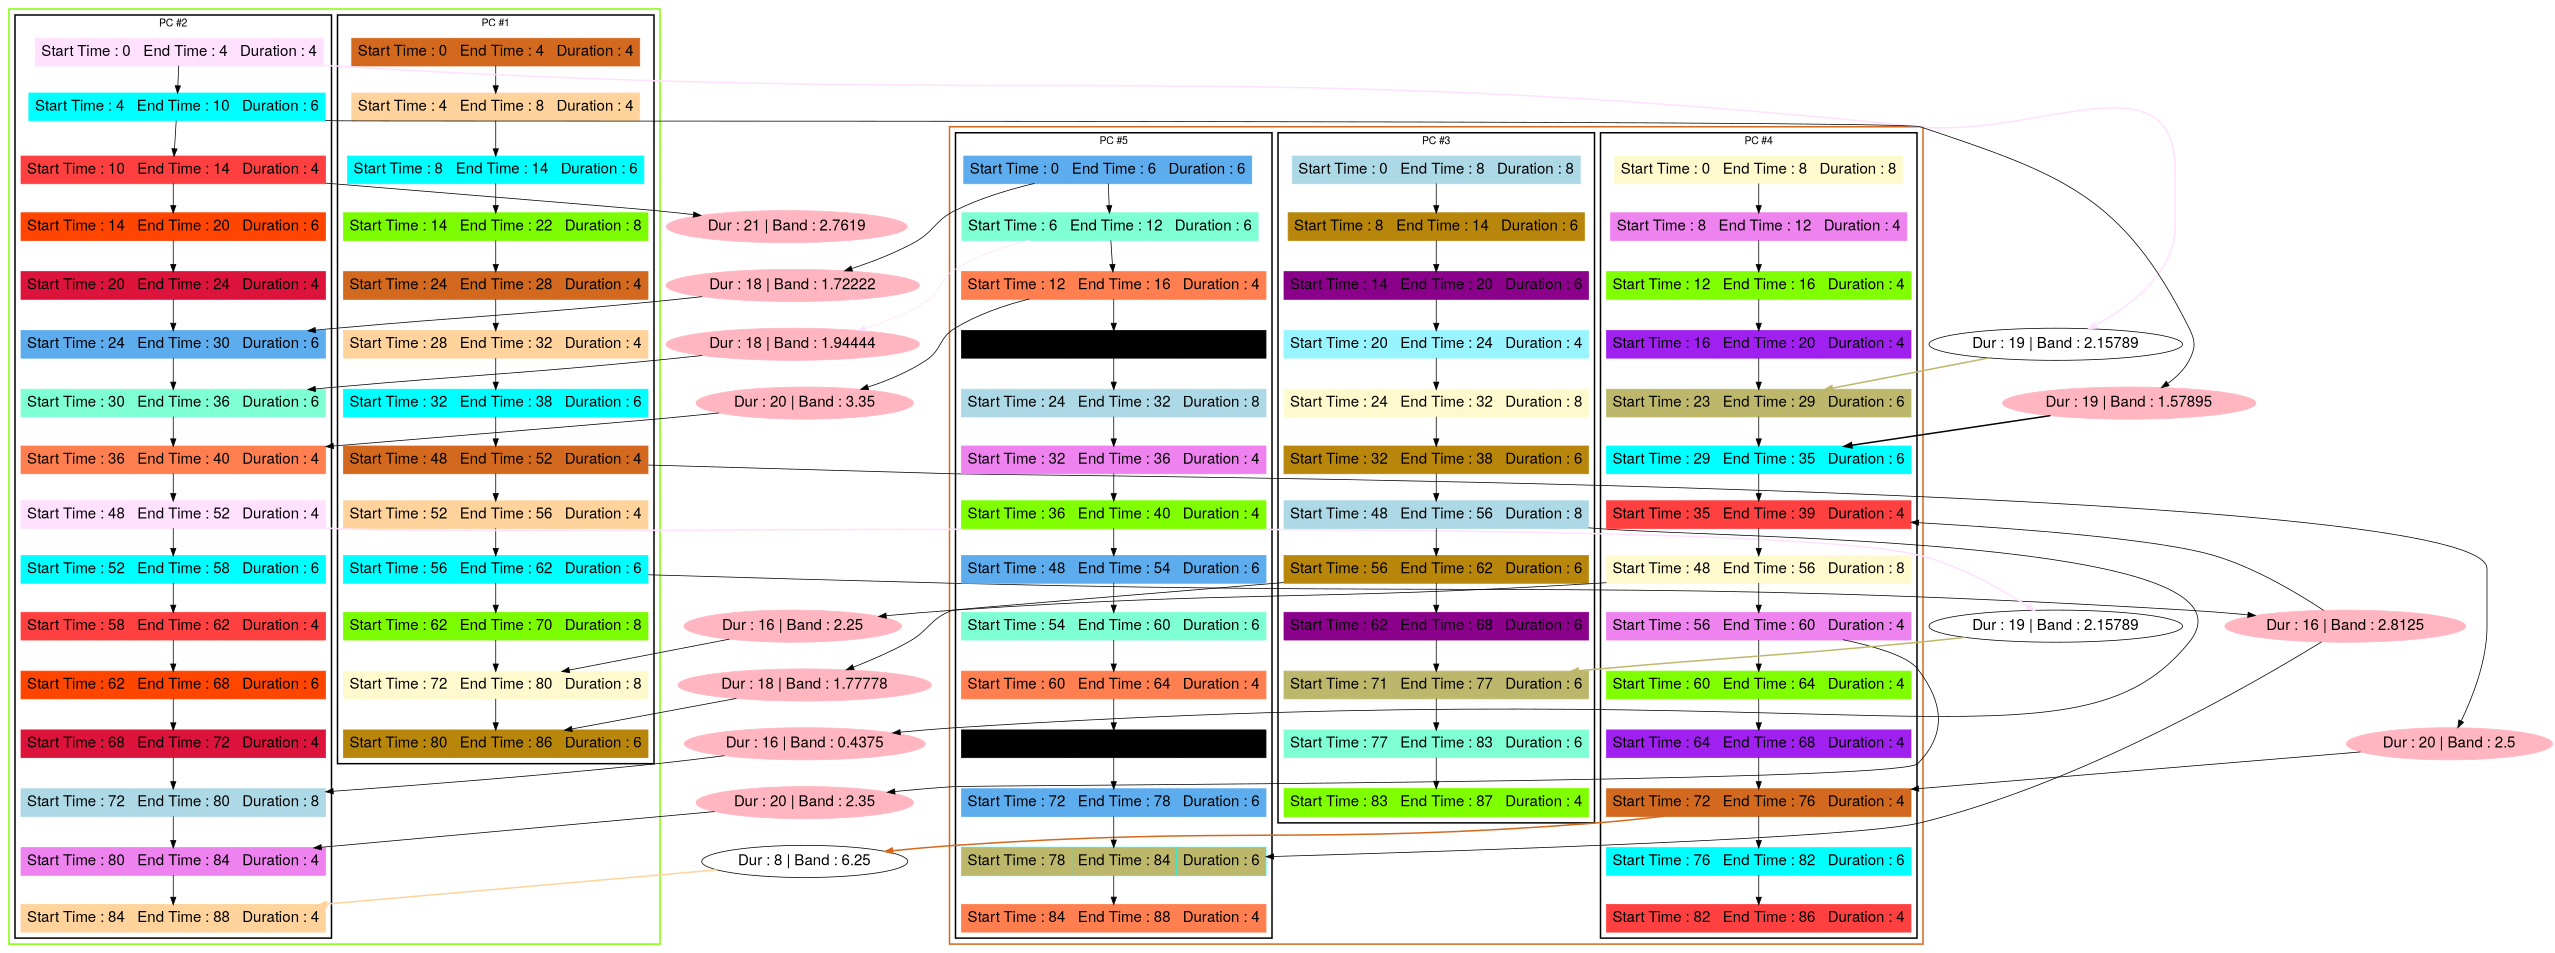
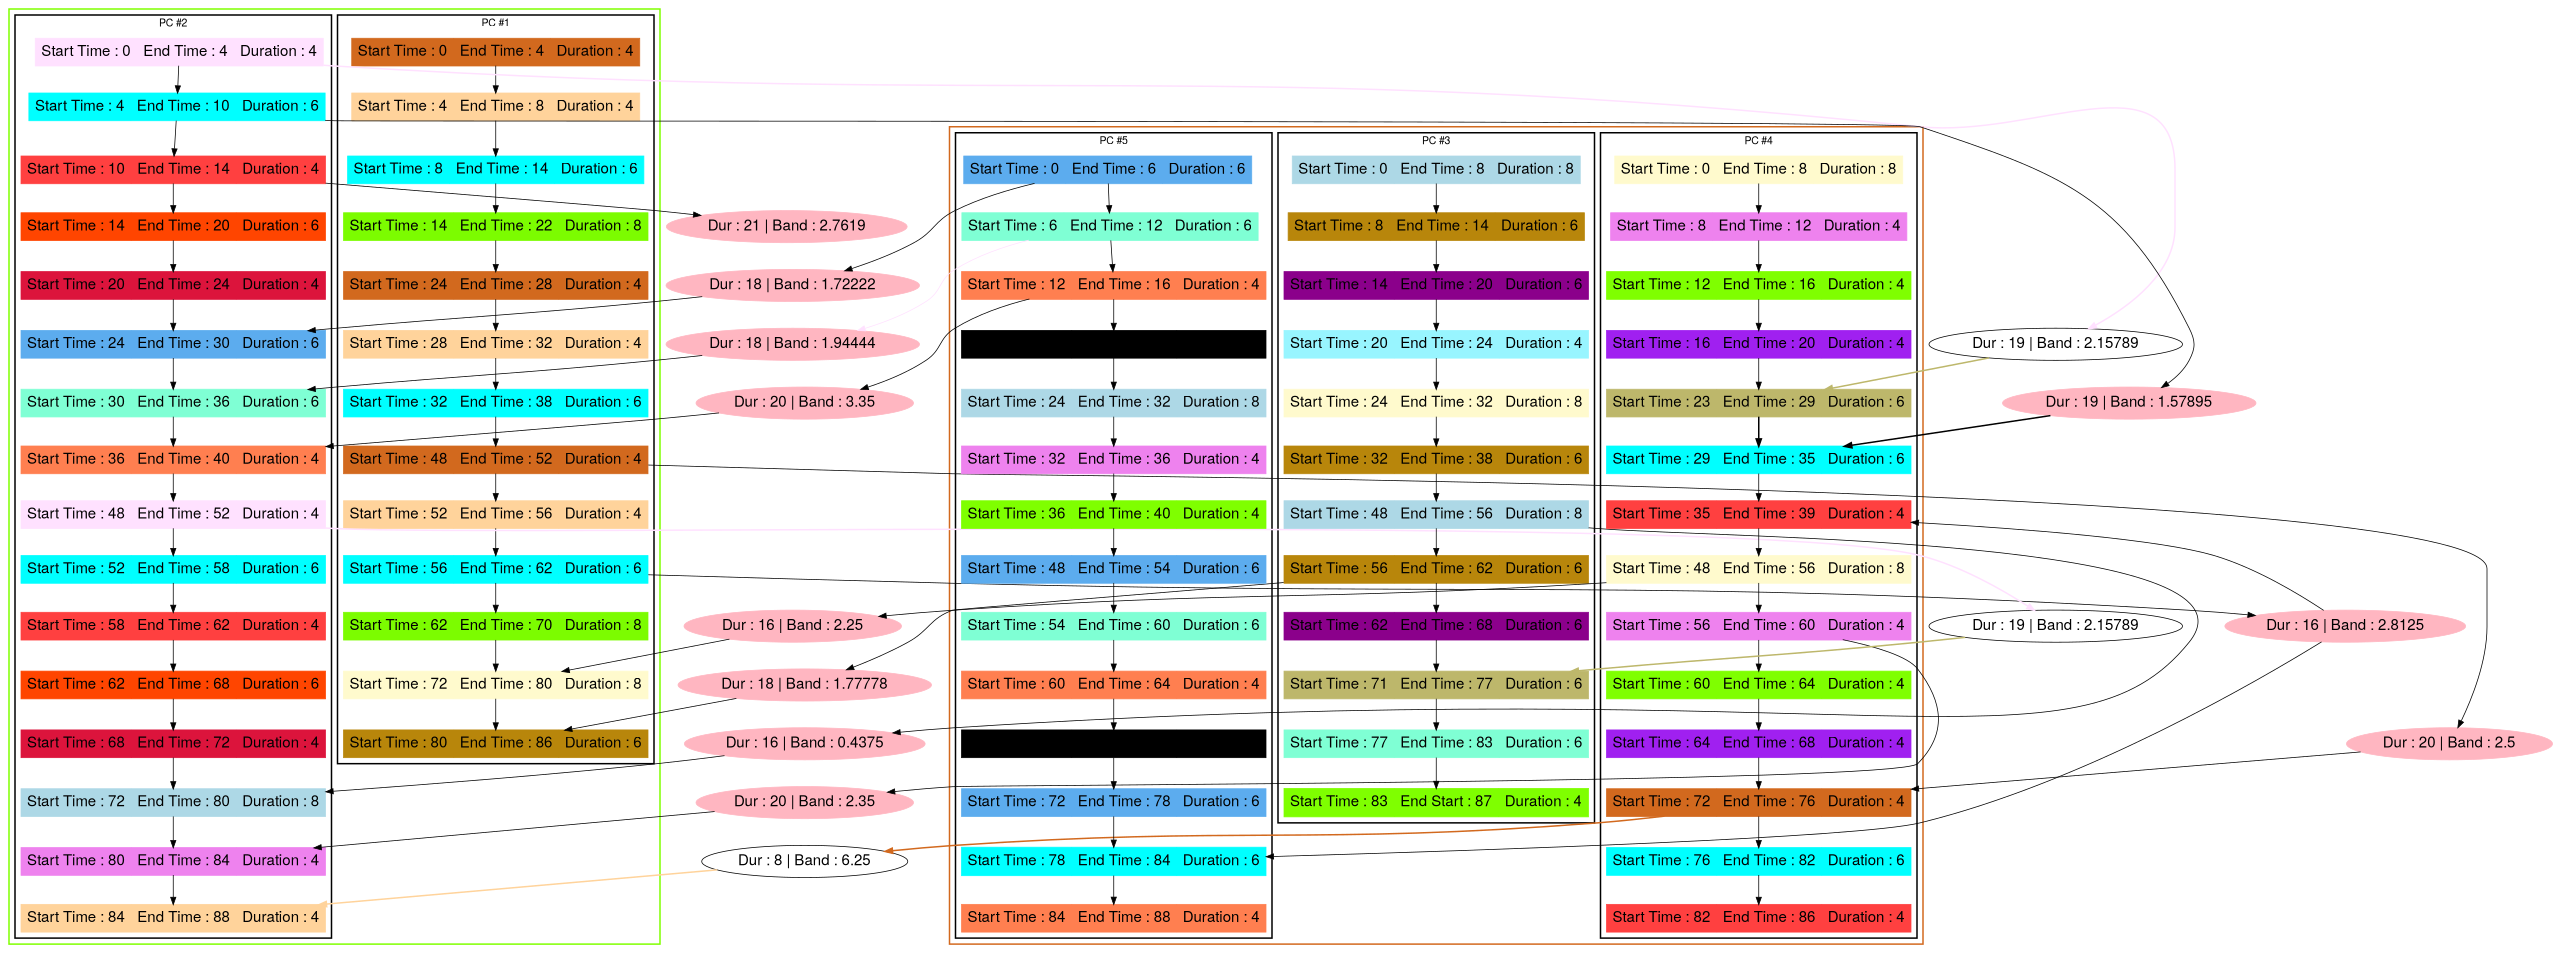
edge "Start Time : 23" -> "Start Time : 29": style solid -> bold
node "Start Time : 83": text "End Time : 87" -> "End Start : 87"
node "Start Time : 78": fillcolor darkkhaki -> cyan
